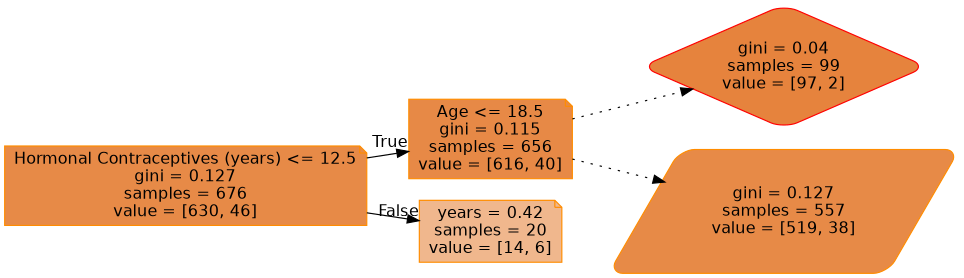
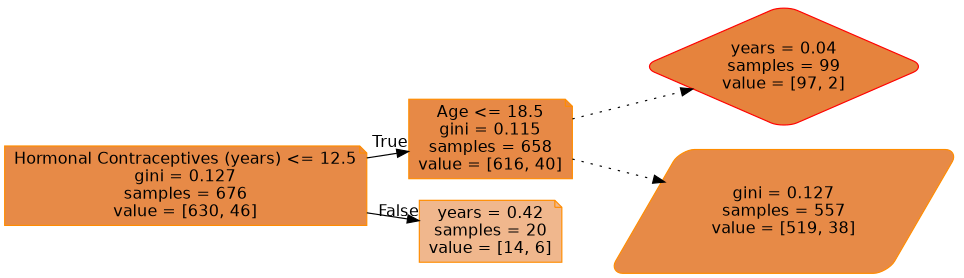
node "gini = 0.04 samples = 99 value = [97, 2]": label "gini = 0.04 samples = 99 value = [97, 2]" -> "years = 0.04 samples = 99 value = [97, 2]"
node "Age <= 18.5 gini = 0.115 samples = 656 value = [616, 40]": label "Age <= 18.5 gini = 0.115 samples = 656 value = [616, 40]" -> "Age <= 18.5 gini = 0.115 samples = 658 value = [616, 40]"
